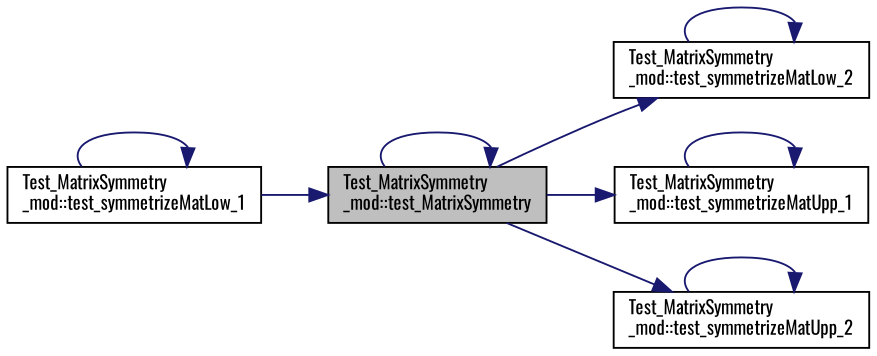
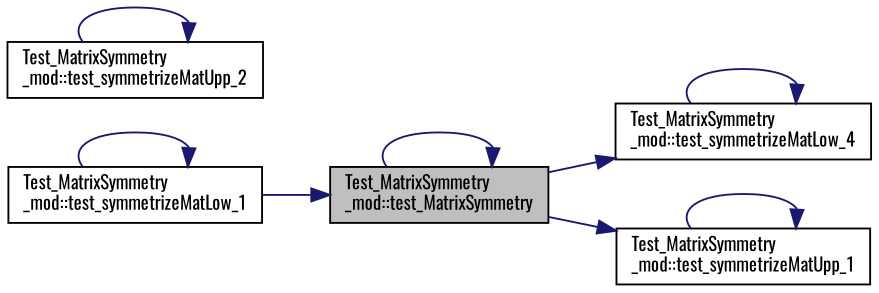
node "Test_MatrixSymmetry _mod::test_symmetrizeMatLow_2": label "Test_MatrixSymmetry _mod::test_symmetrizeMatLow_2" -> "Test_MatrixSymmetry _mod::test_symmetrizeMatLow_4"
edge "Test_MatrixSymmetry _mod::test_MatrixSymmetry" -> "Test_MatrixSymmetry _mod::test_symmetrizeMatUpp_2": removed
